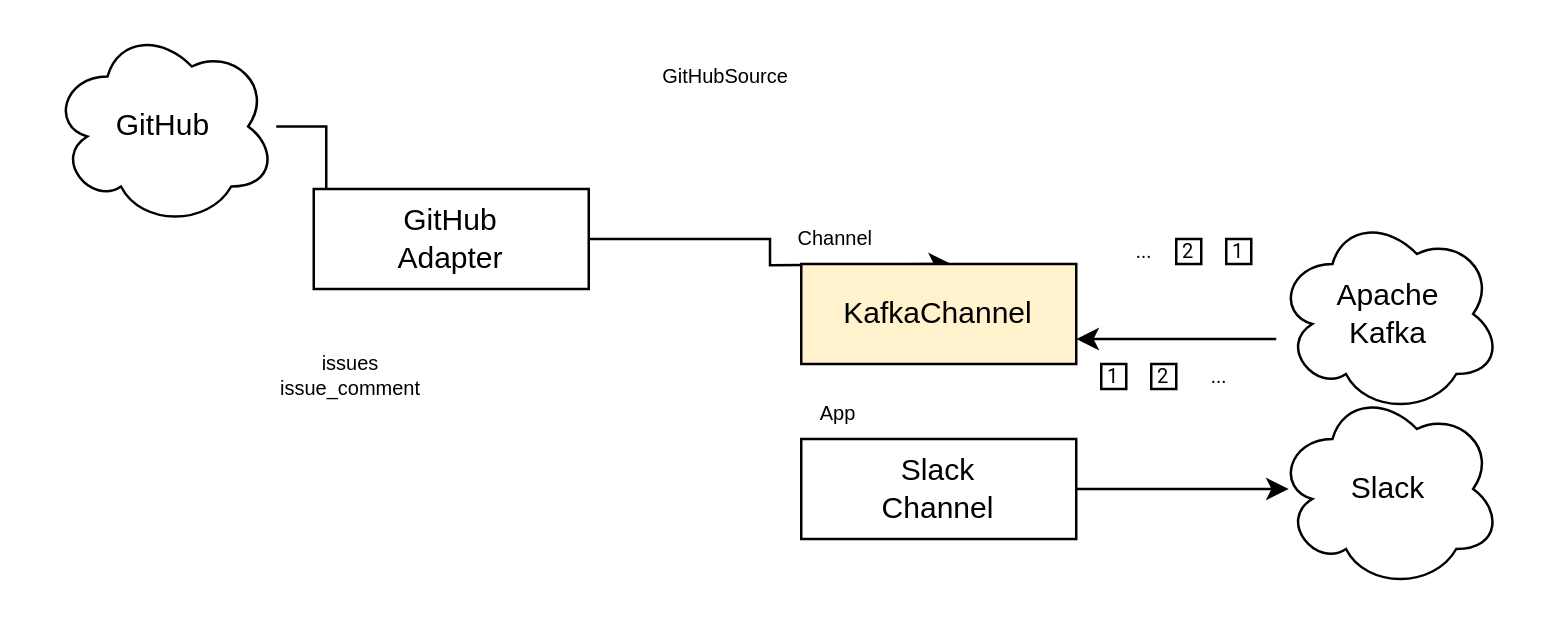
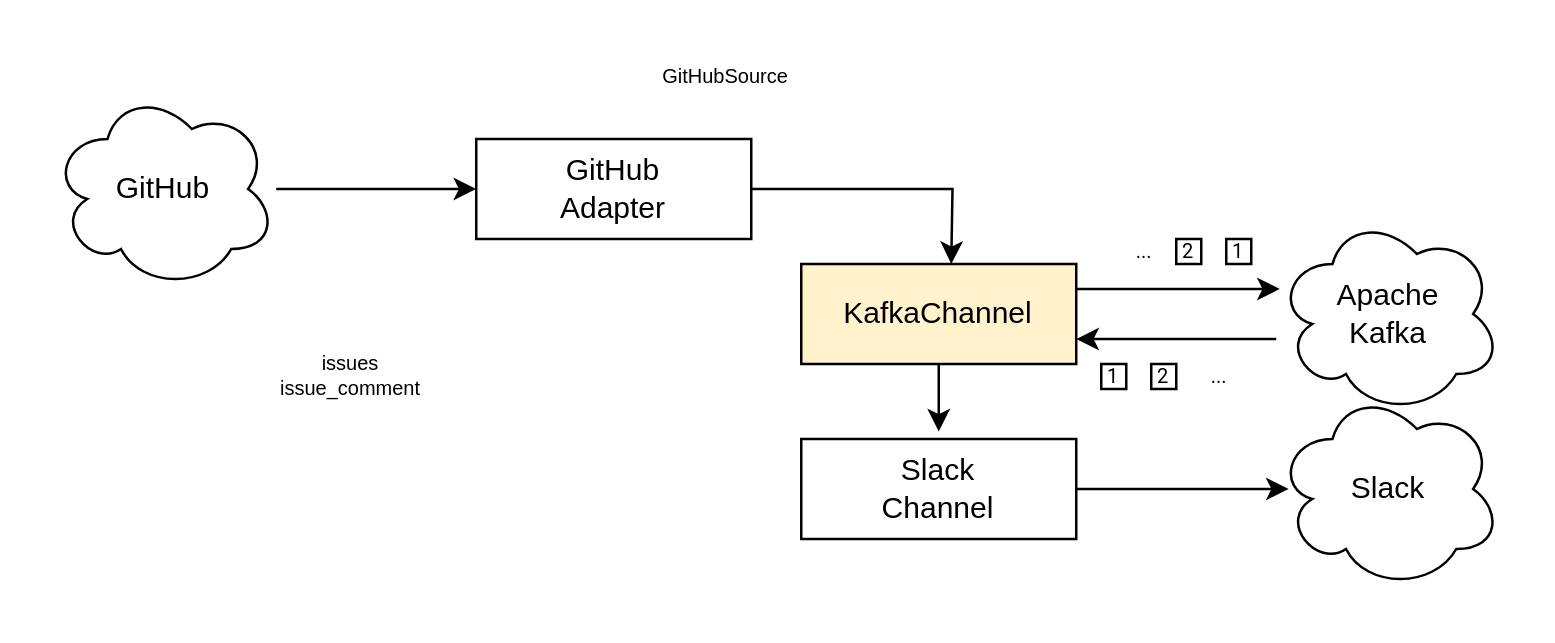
node "GitHub": moved (164, 126) -> (164, 189)
node "GitHub Adapter": moved (451, 239) -> (614, 189)
node "Channel": removed
edge "KafkaChannel" -> "Apache Kafka": added
node "App": removed
edge "KafkaChannel" -> "Slack Channel": added
